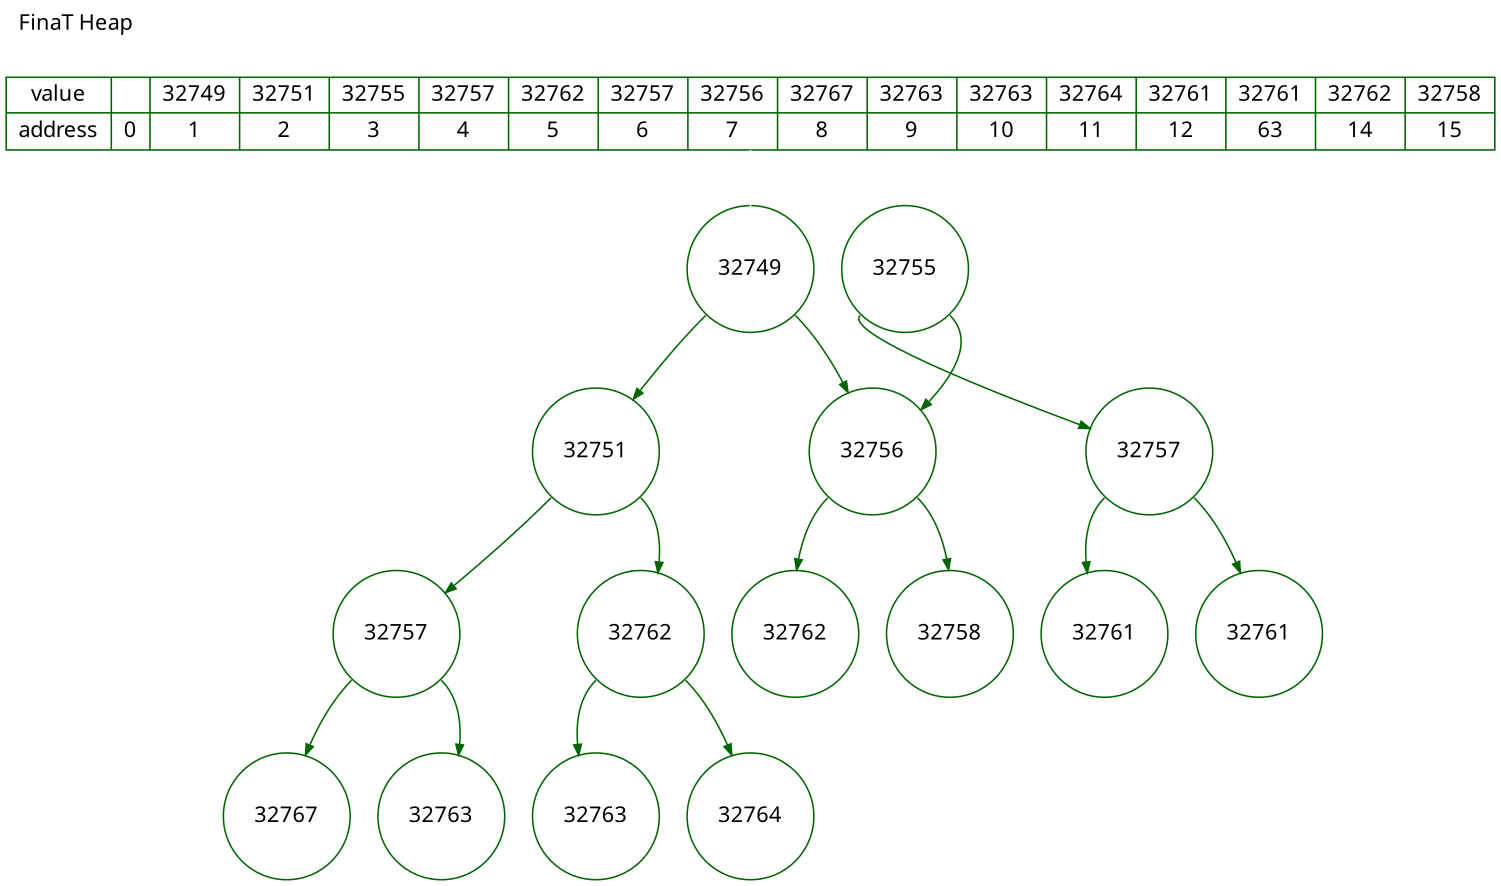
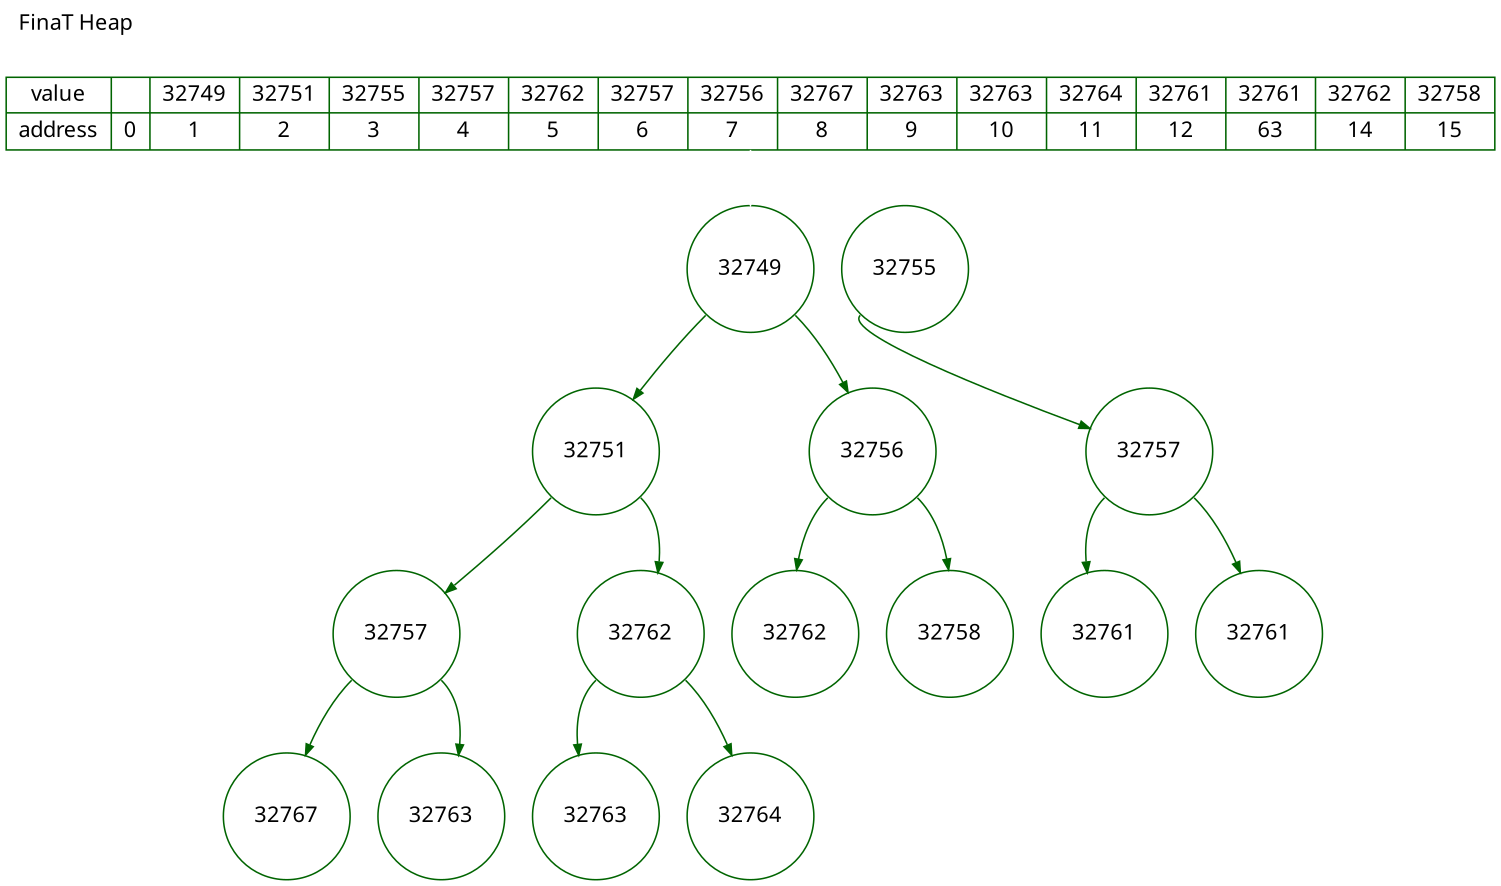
edge "32755" -> "32756": removed
